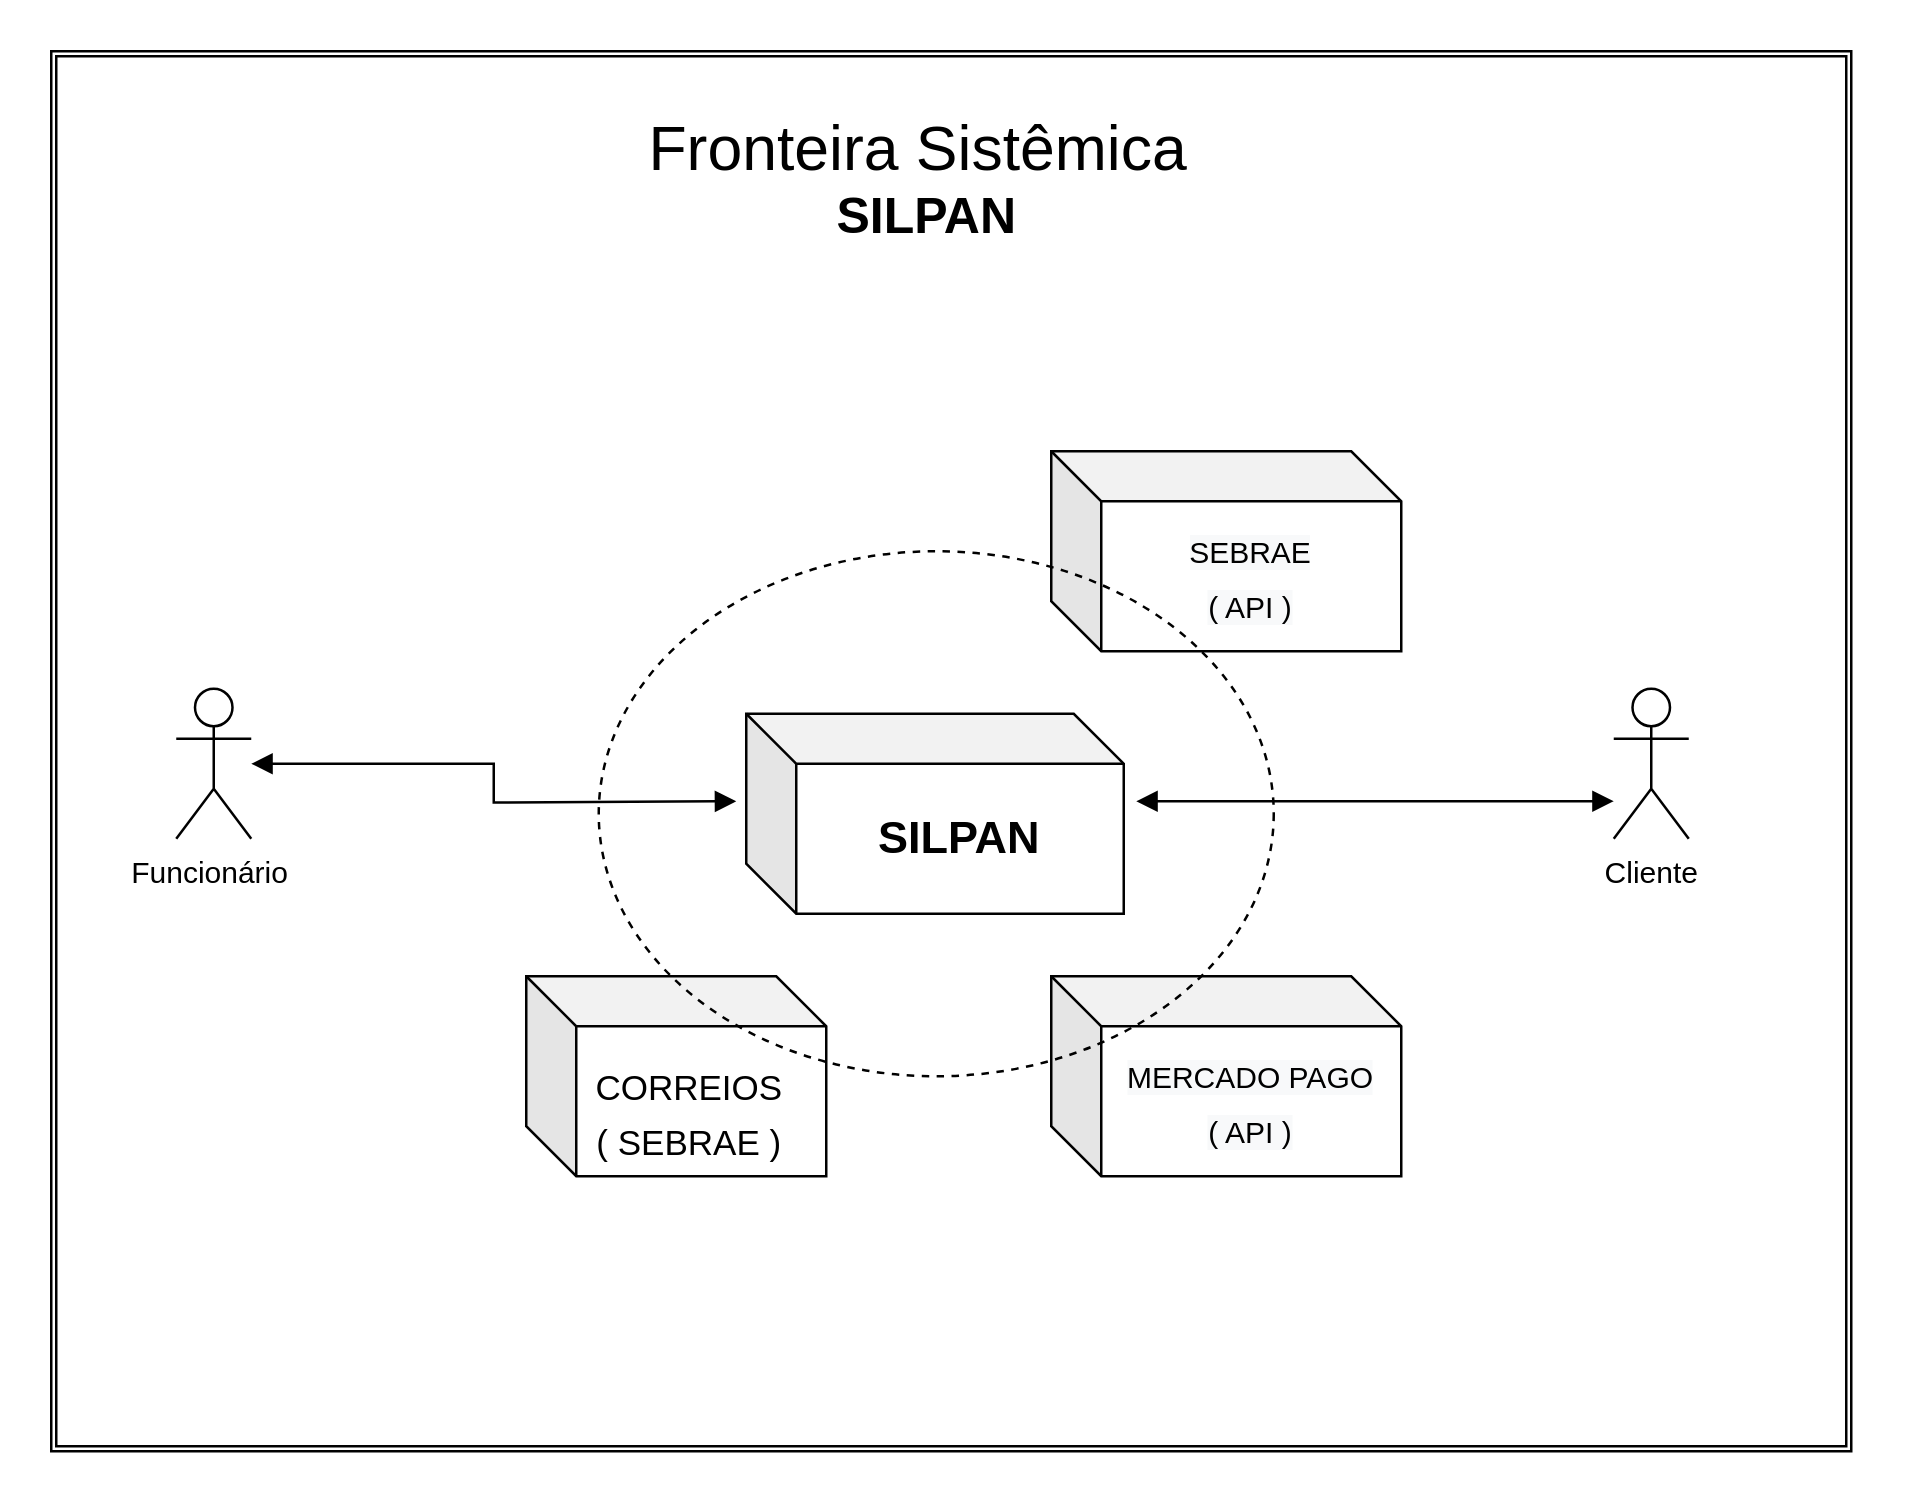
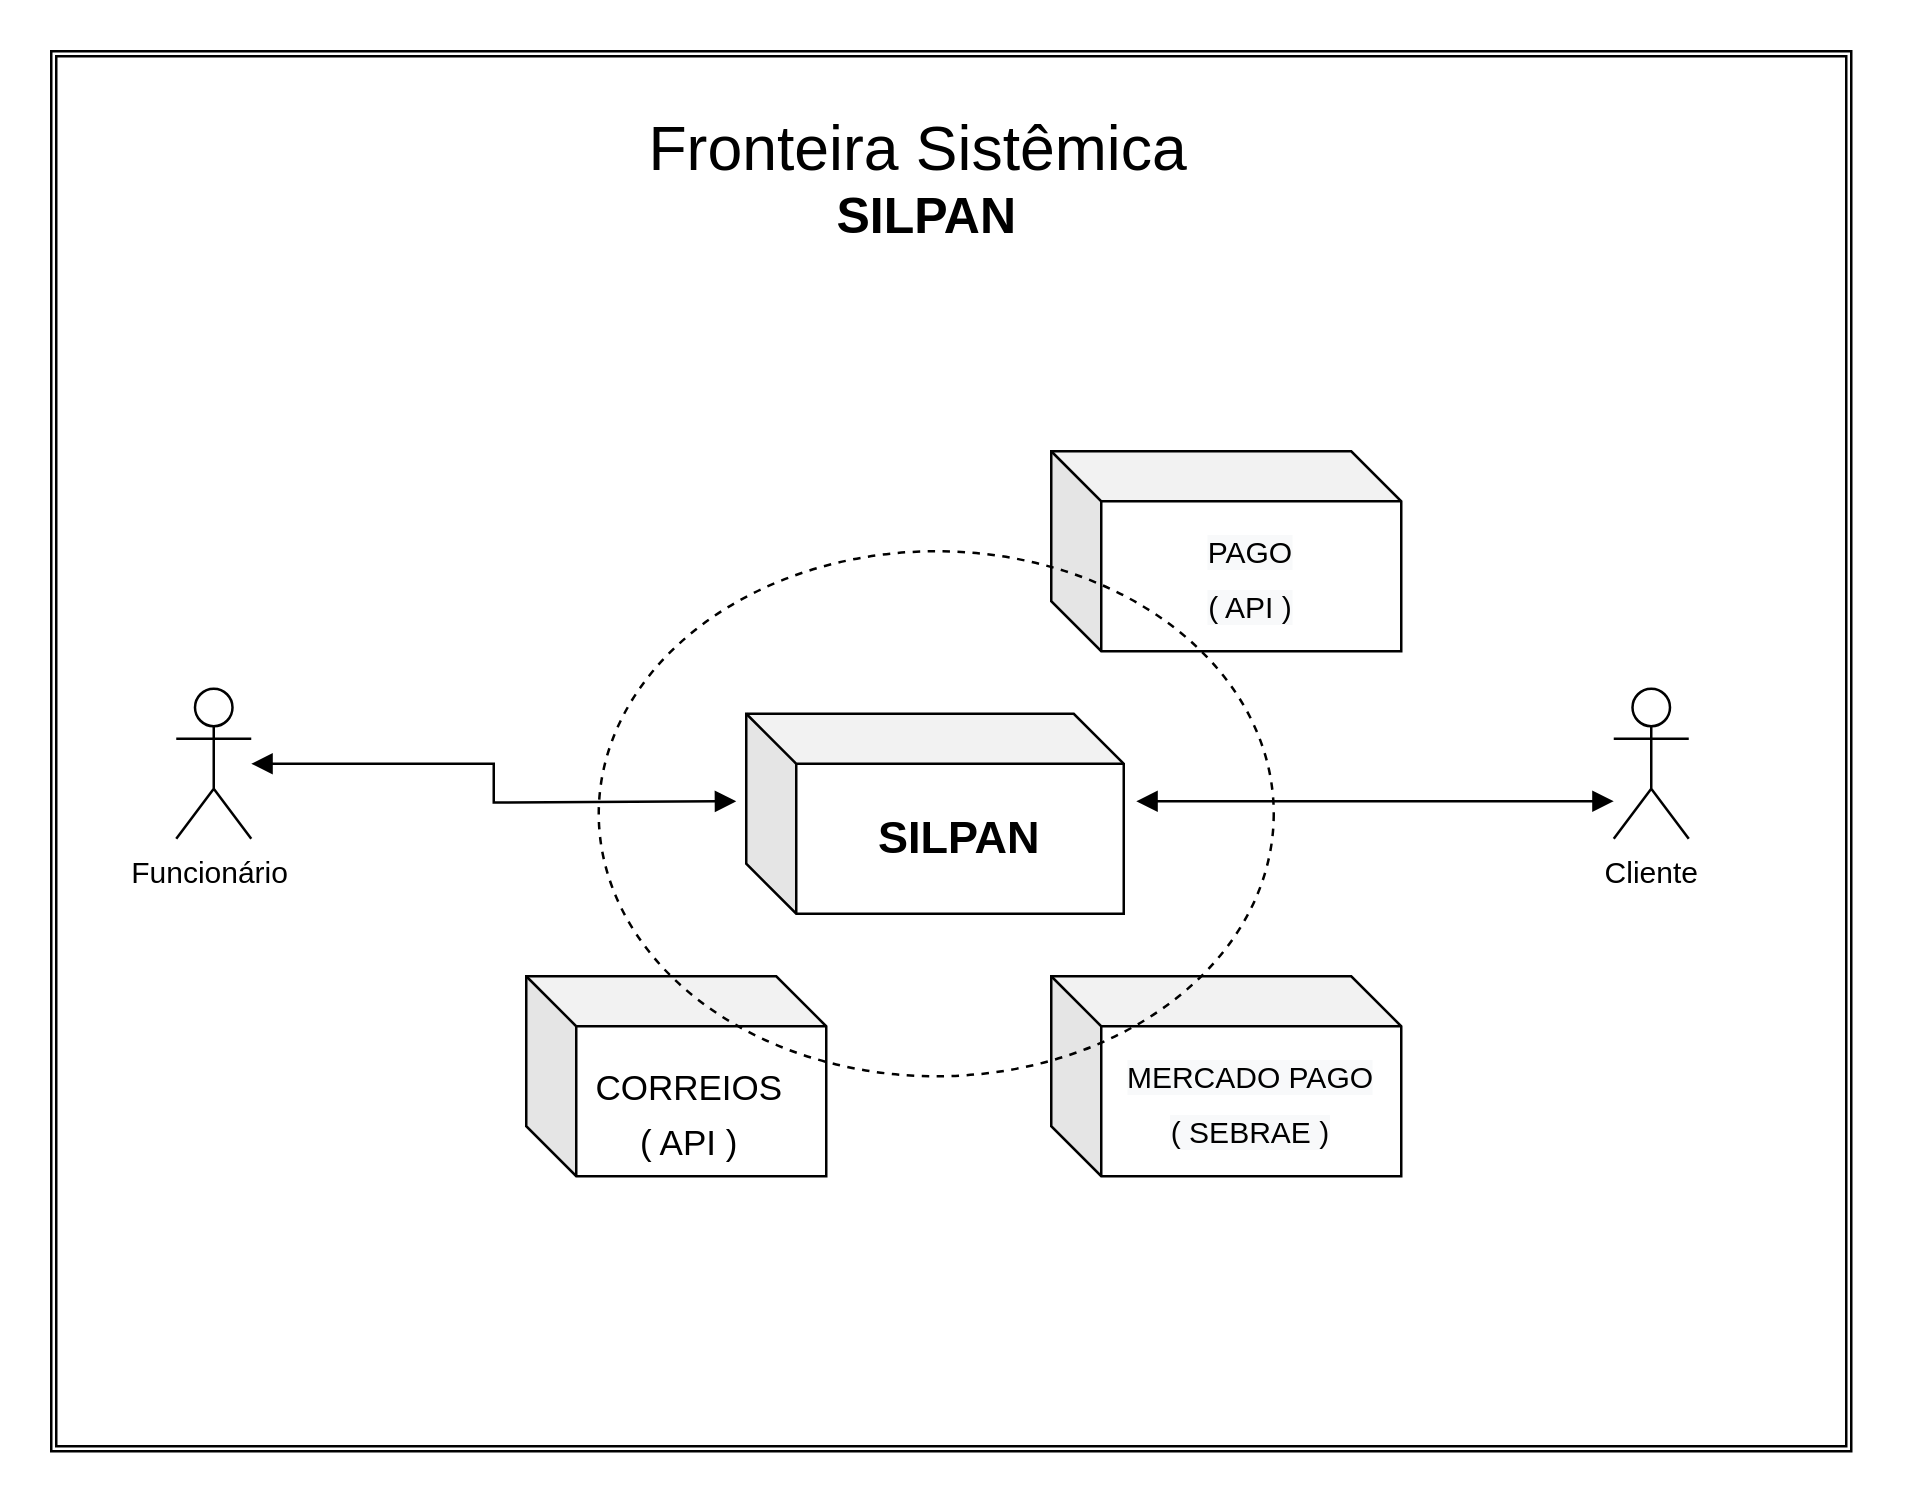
node "SEBRAE( API )": label "SEBRAE( API )" -> "PAGO( API )"
node "MERCADO PAGO( API )": label "MERCADO PAGO( API )" -> "MERCADO PAGO( SEBRAE )"
node "CORREIOS ( SEBRAE )": label "CORREIOS ( SEBRAE )" -> "CORREIOS ( API )"
